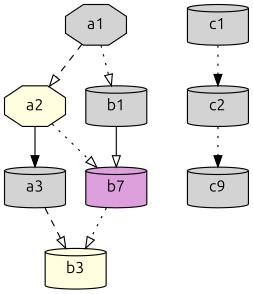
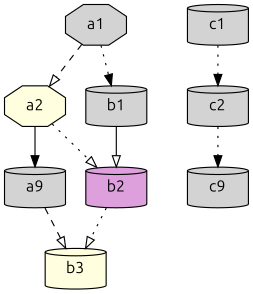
edge "a1" -> "b1": arrowhead onormal -> normal
node "a3": label "a3" -> "a9"
node "b7": label "b7" -> "b2"
